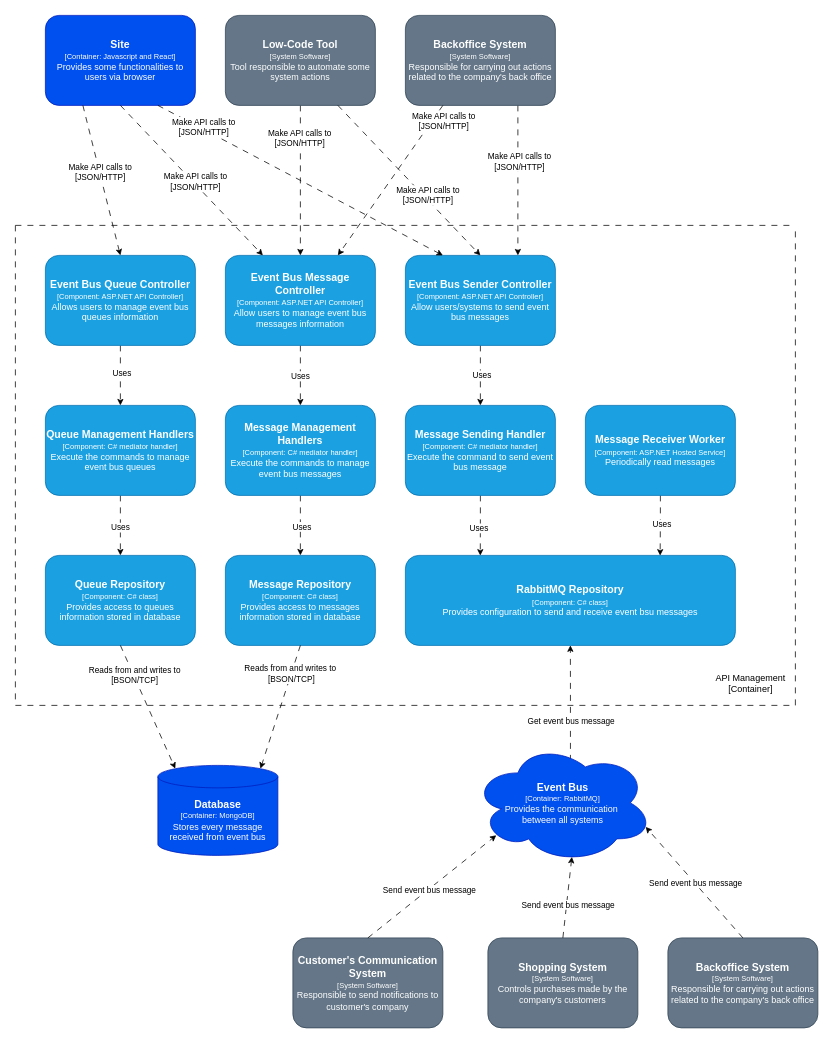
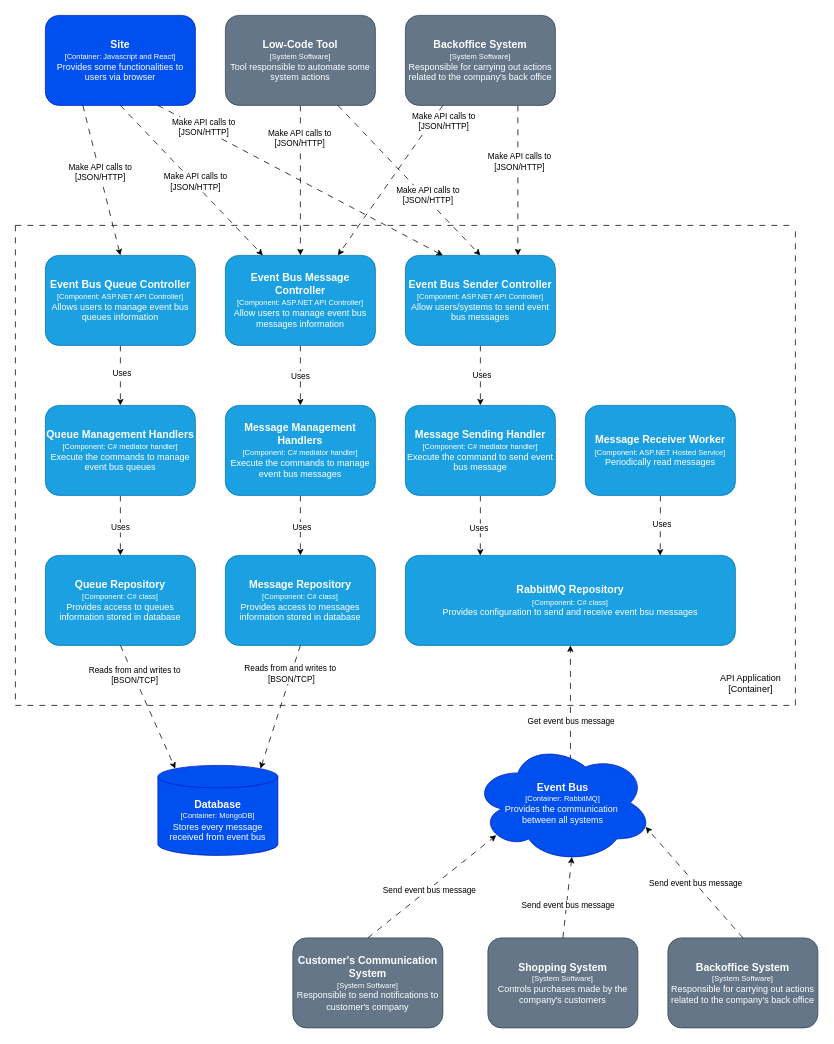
node "API Management [Container]": label "API Management [Container]" -> "API Application [Container]"
